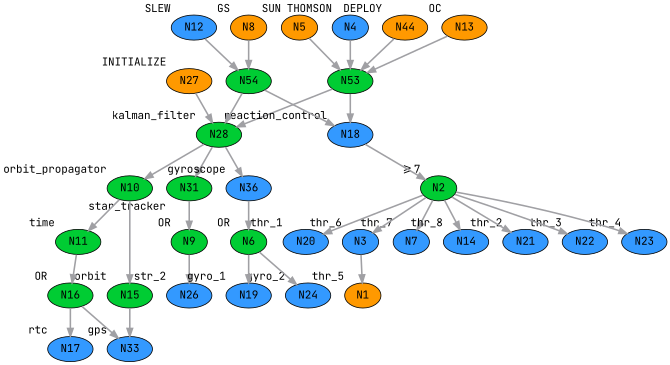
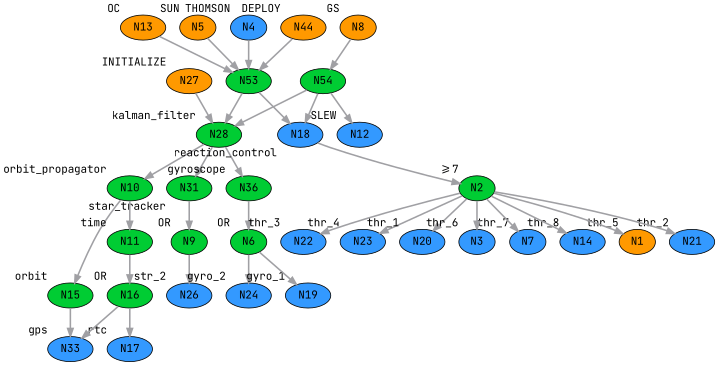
edge "N12 SLEW" -> "N54": reversed
node "N36 gyroscope": fillcolor #3399ff -> #00cc33
edge "N3 thr_6" -> "N1 thr_5": now "N2 >=7" -> "N1 thr_5"
